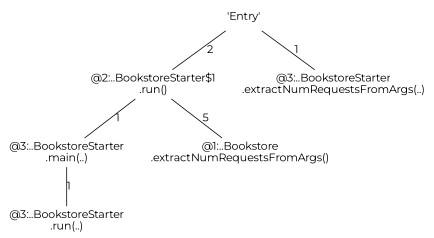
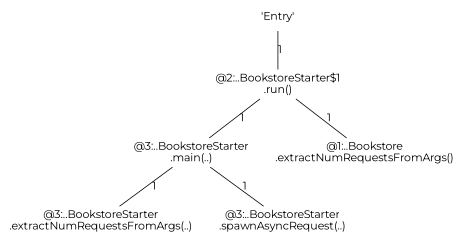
edge "'Entry'" -- "@2:..BookstoreStarter$1 .run()": label "2" -> "1"
edge "'Entry'" -- "@3:..BookstoreStarter .extractNumRequestsFromArgs(..)": now "@3:..BookstoreStarter .main(..)" -- "@3:..BookstoreStarter .extractNumRequestsFromArgs(..)"
edge "@2:..BookstoreStarter$1 .run()" -- "@1:..Bookstore .extractNumRequestsFromArgs()": label "5" -> "1"
node "@3:..BookstoreStarter .run(..)": label "@3:..BookstoreStarter .run(..)" -> "@3:..BookstoreStarter .spawnAsyncRequest(..)"
